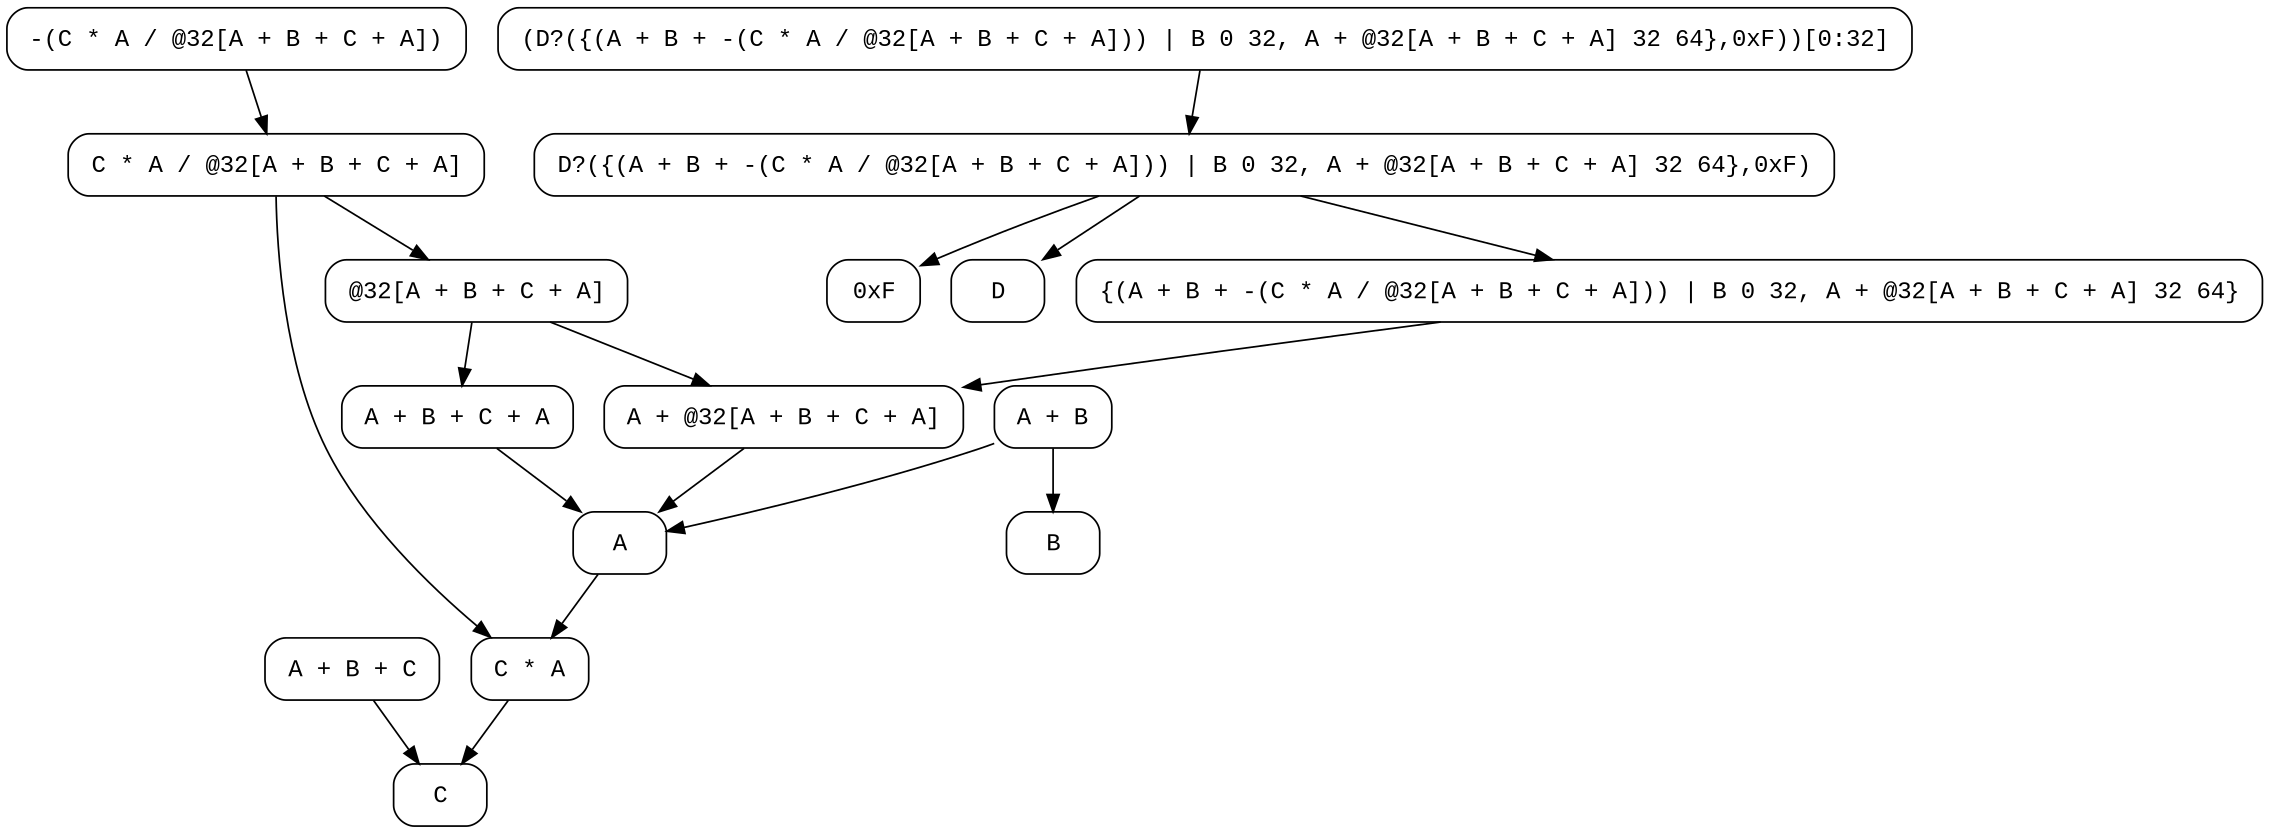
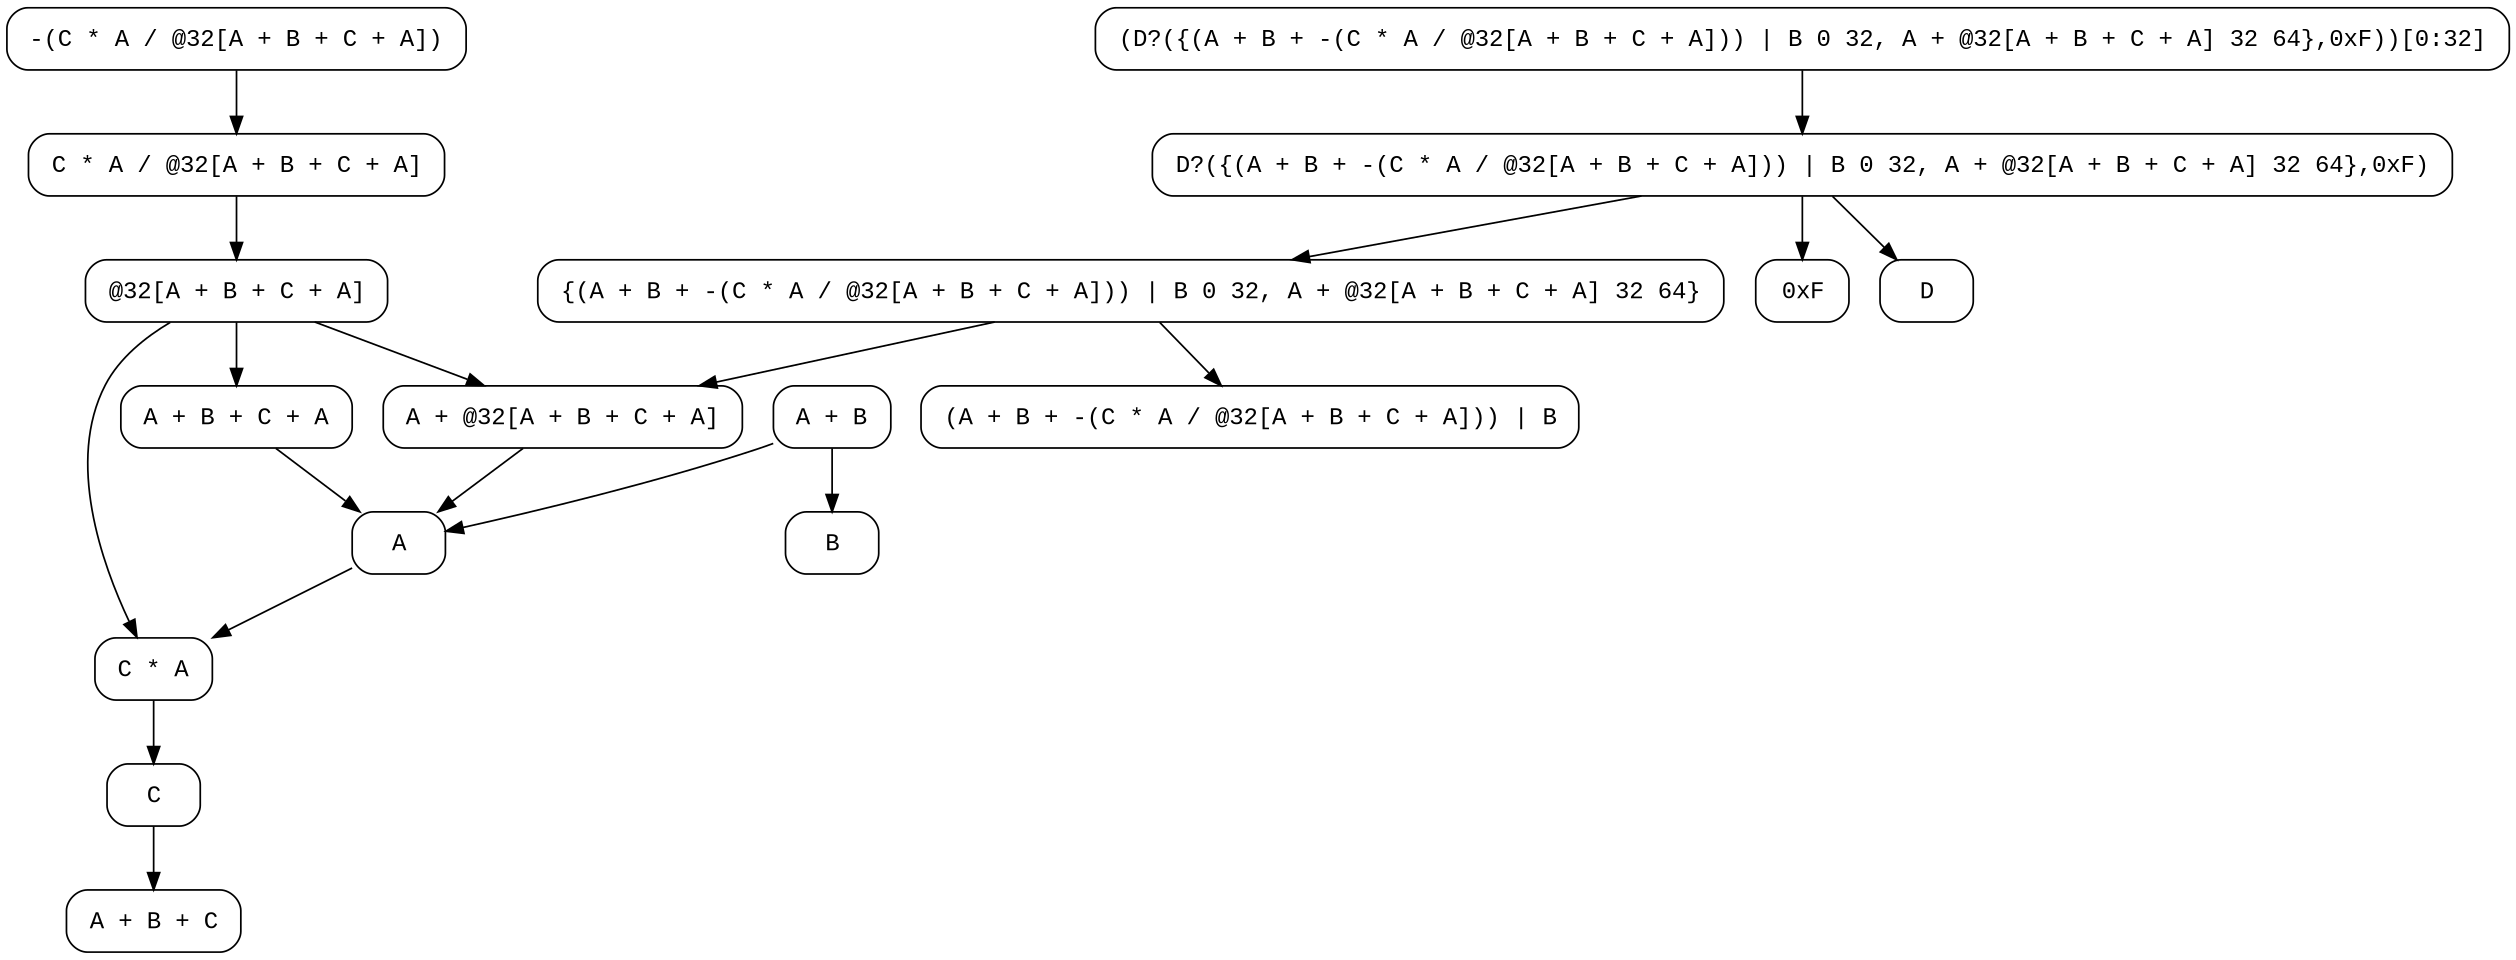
node "(A + B + -(C * A / @32[A + B + C + A])) | B": added
edge "C * A / @32[A + B + C + A]" -> "C * A": now "@32[A + B + C + A]" -> "C * A"
edge "A + B + C" -> "C": reversed
